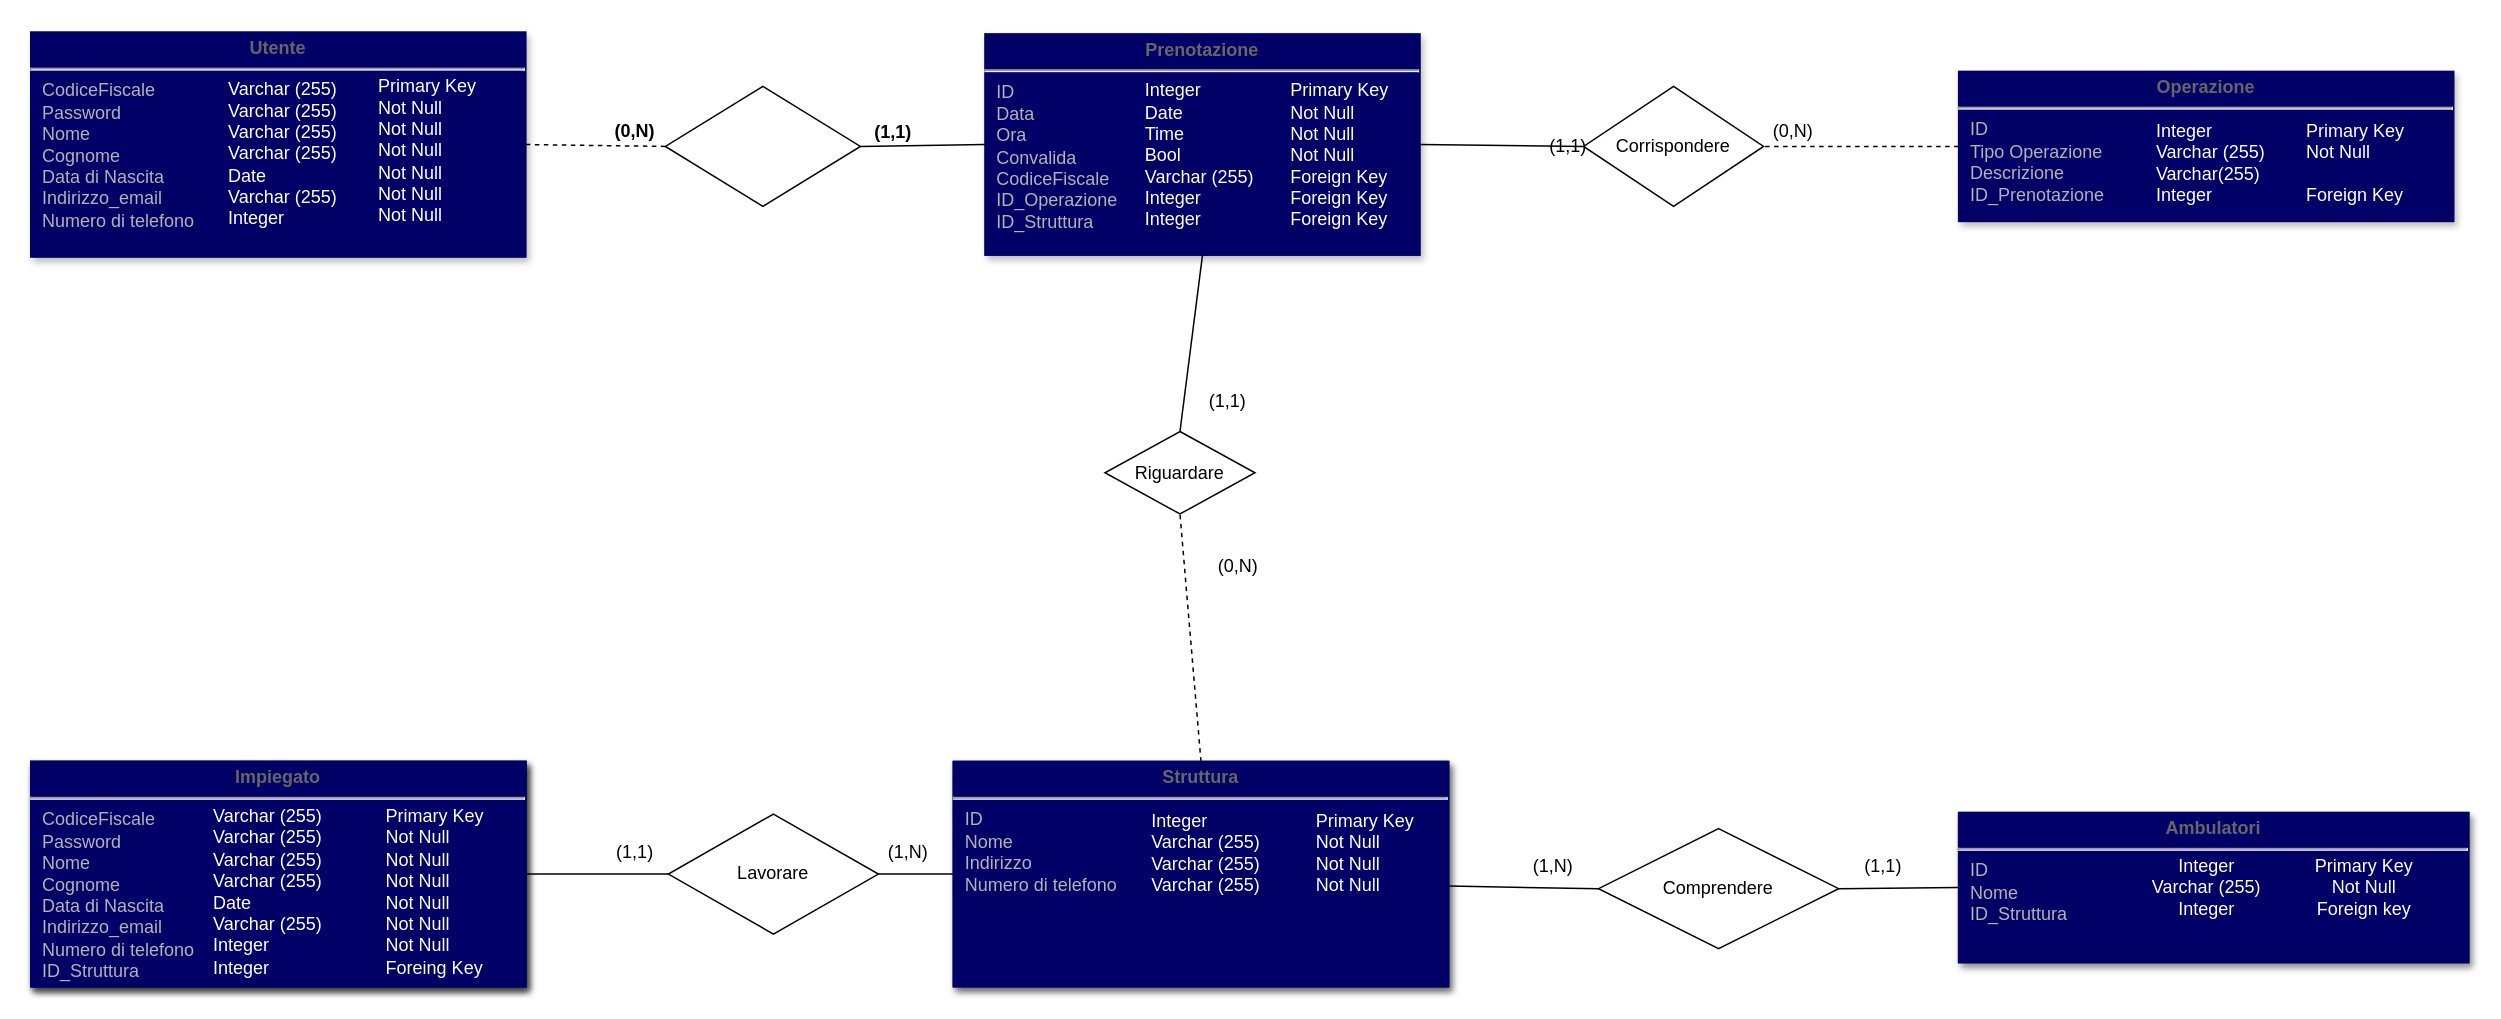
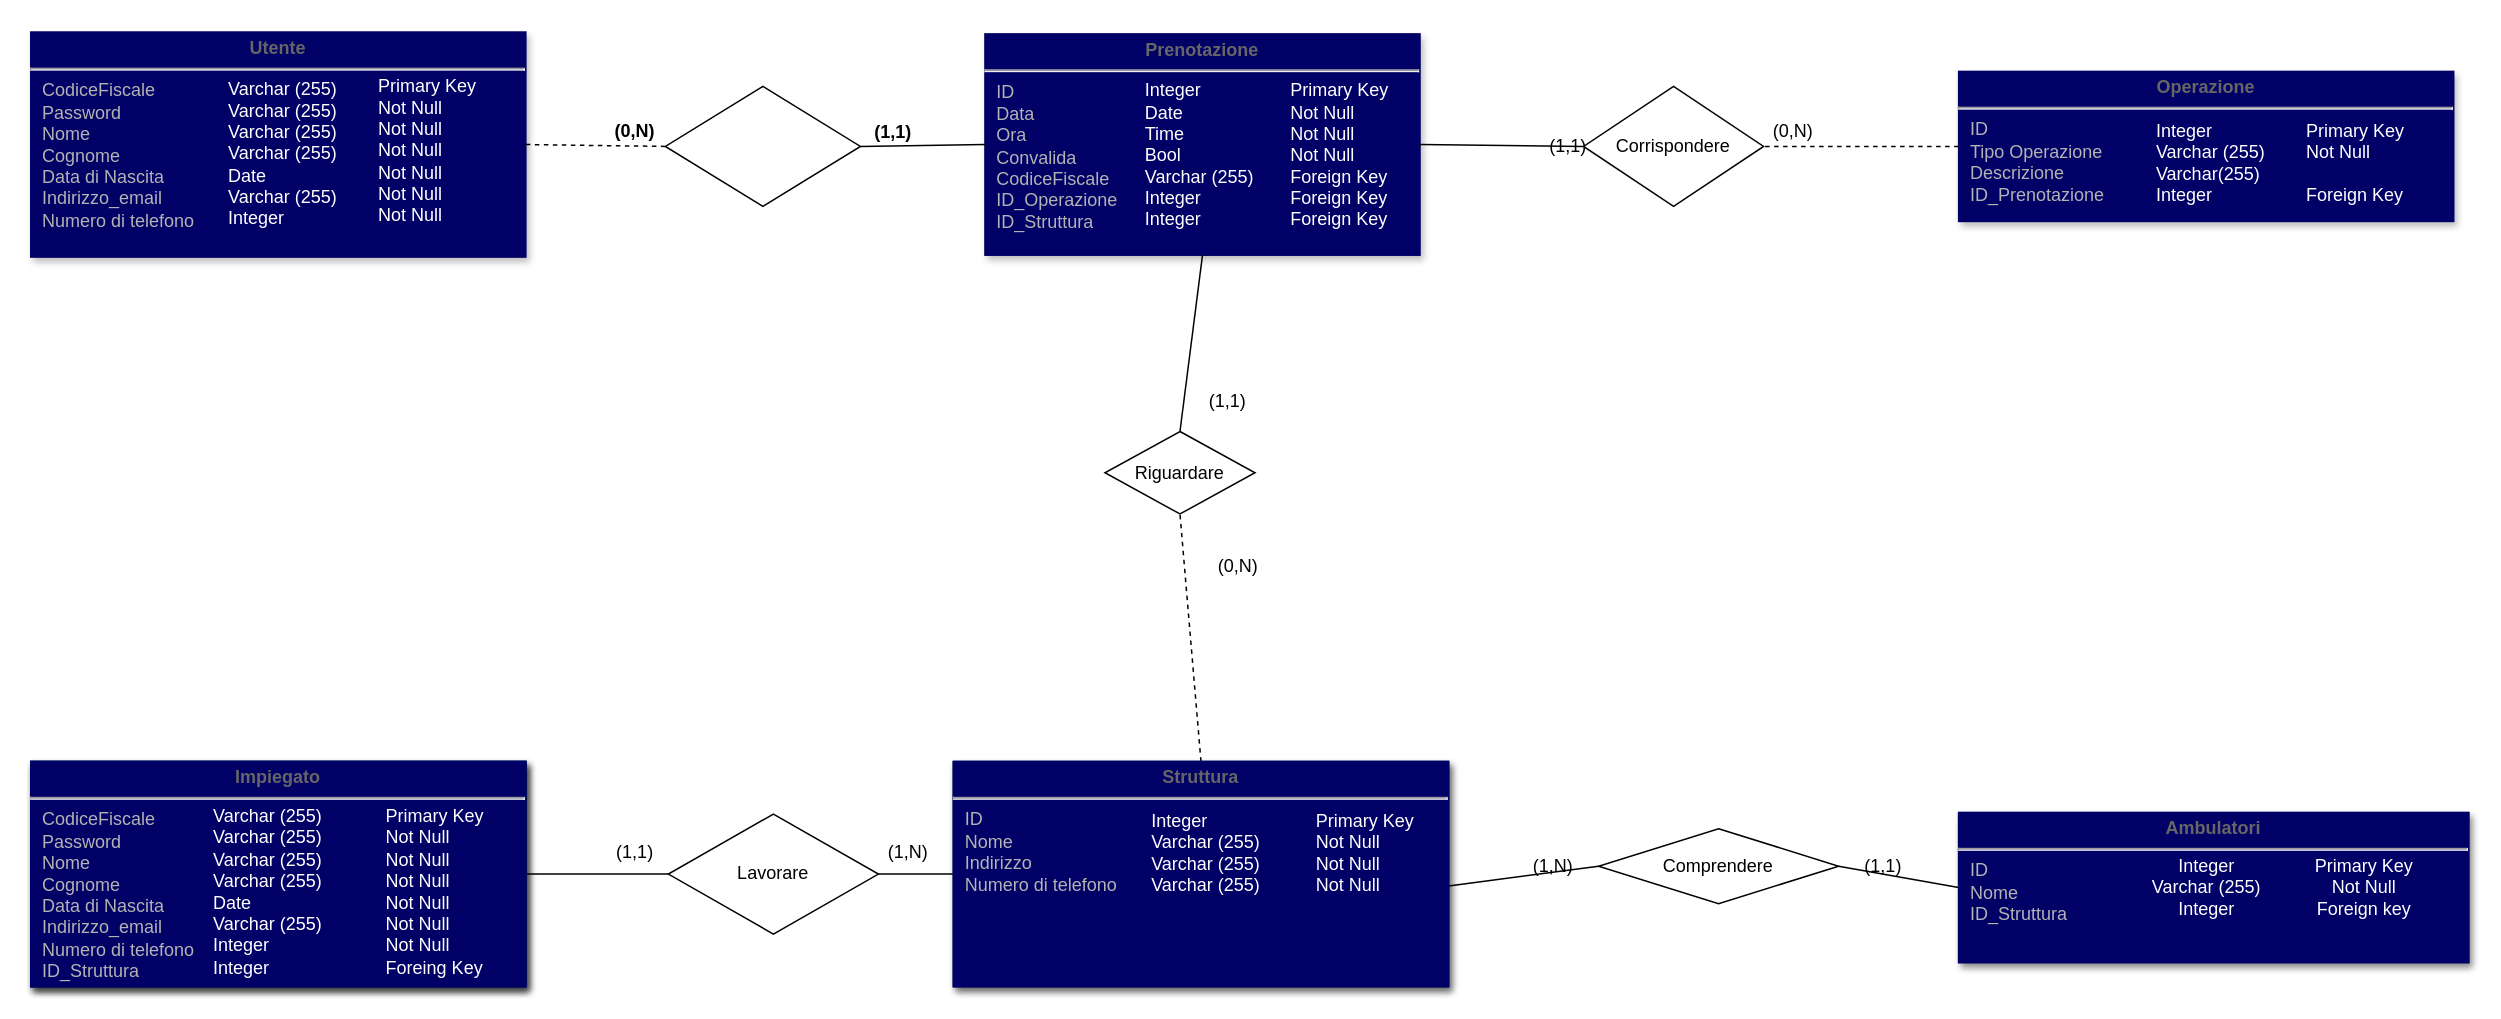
node "Comprendere": size 240x120 -> 240x75
